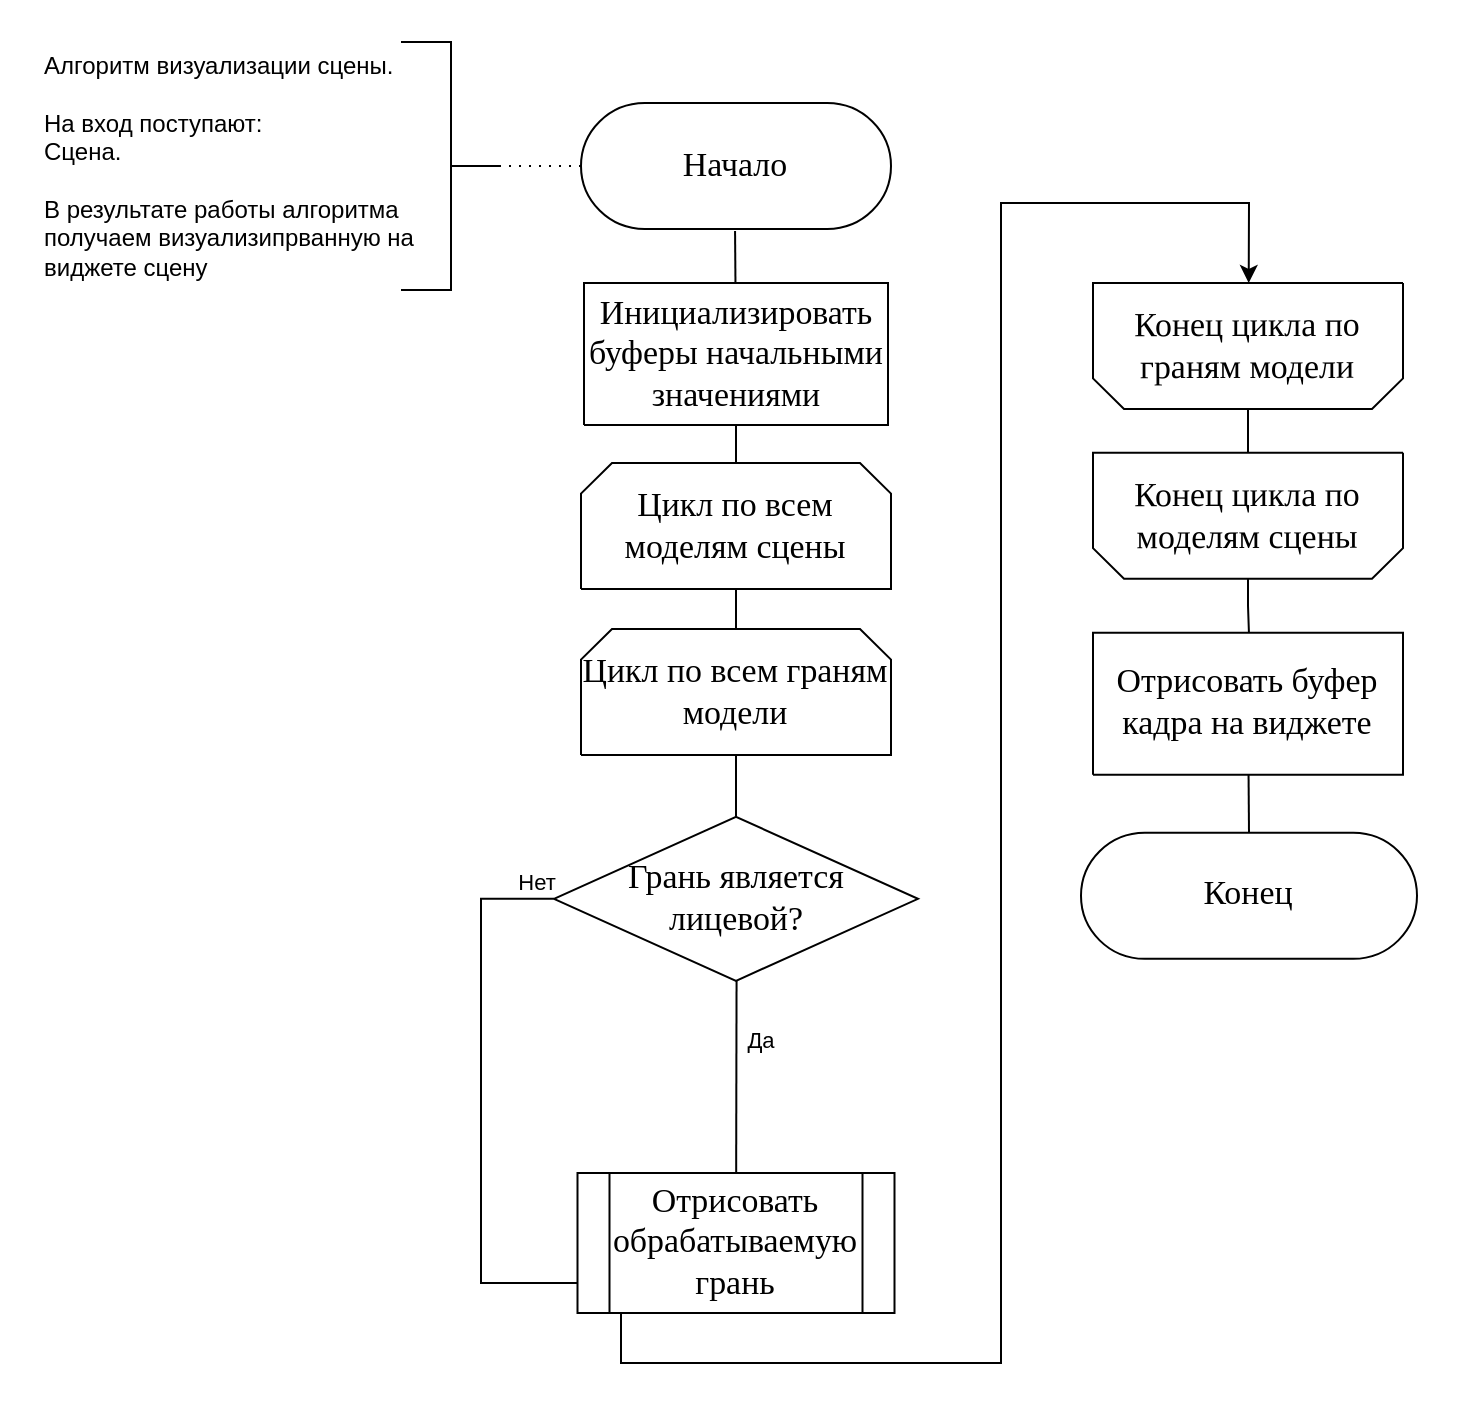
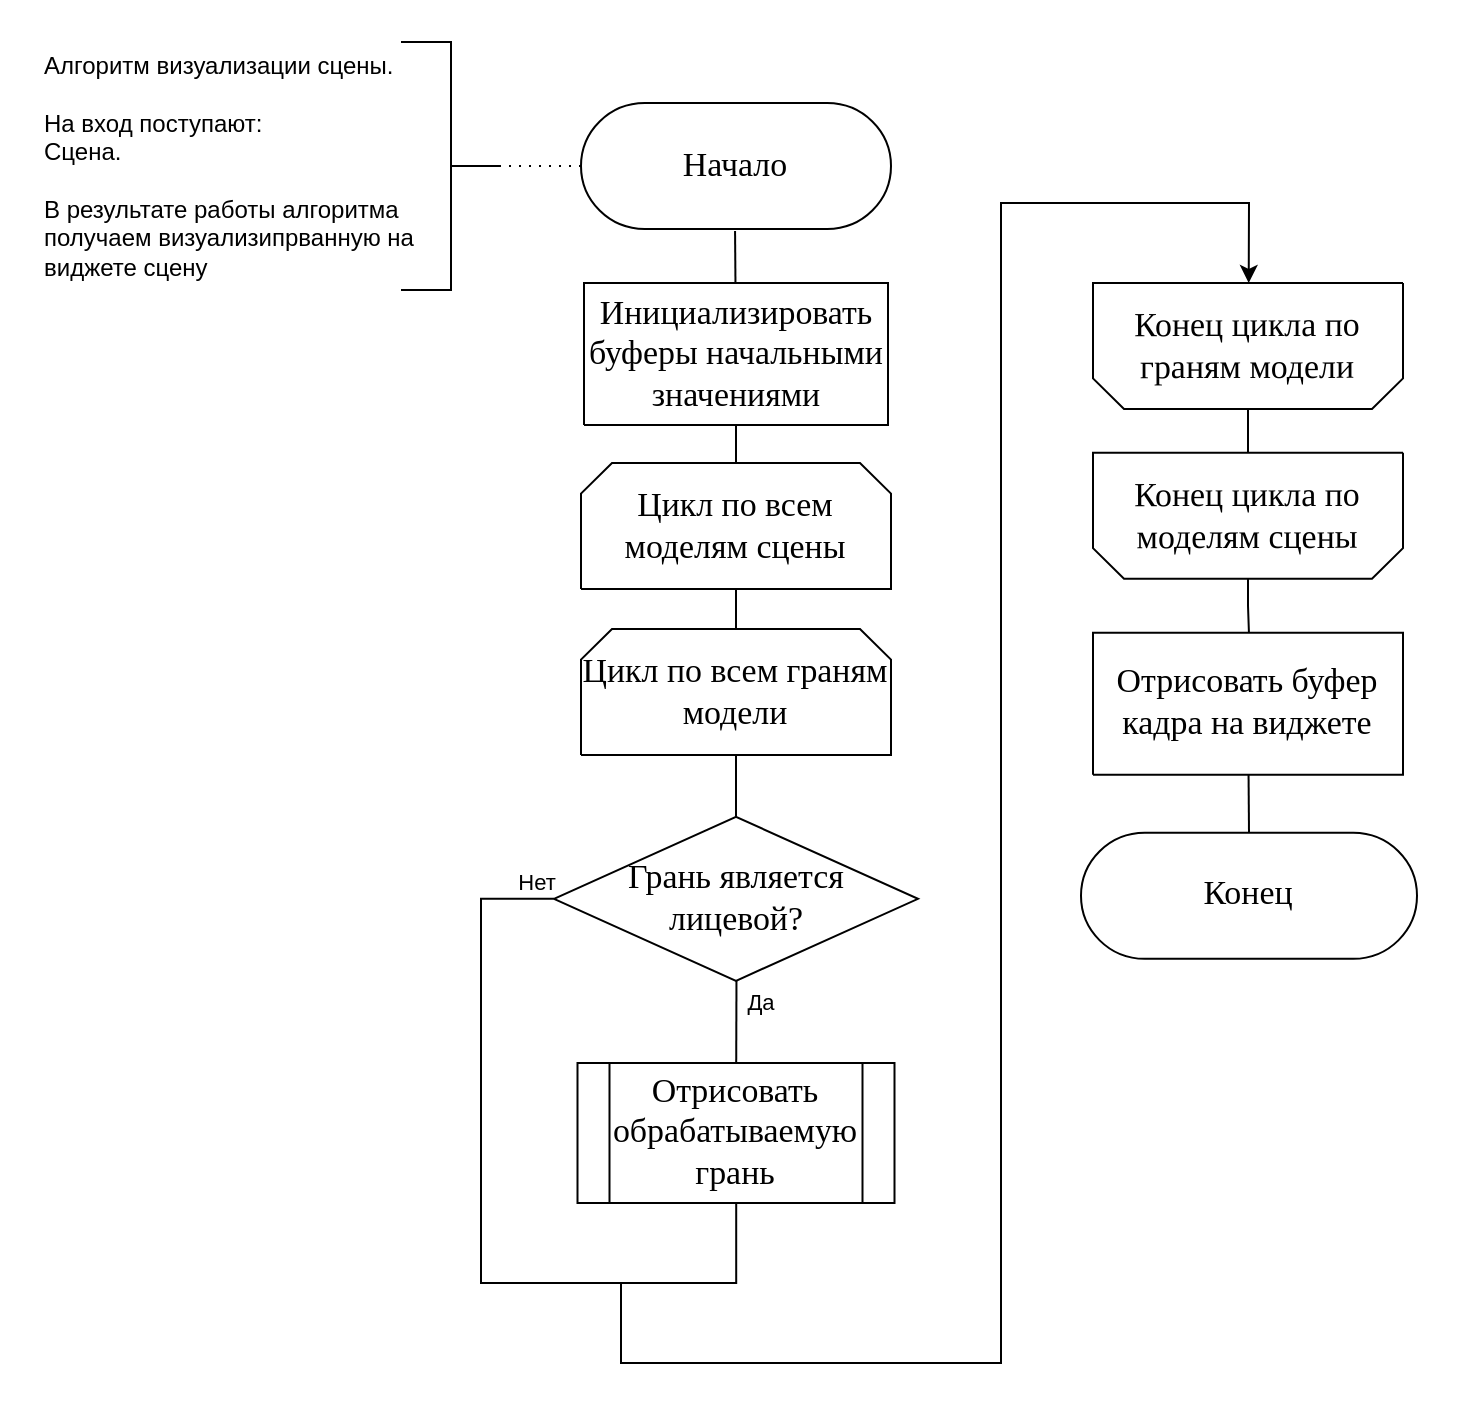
node "Отрисовать обрабатываемую грань": moved (736, 1243) -> (736, 1133)
